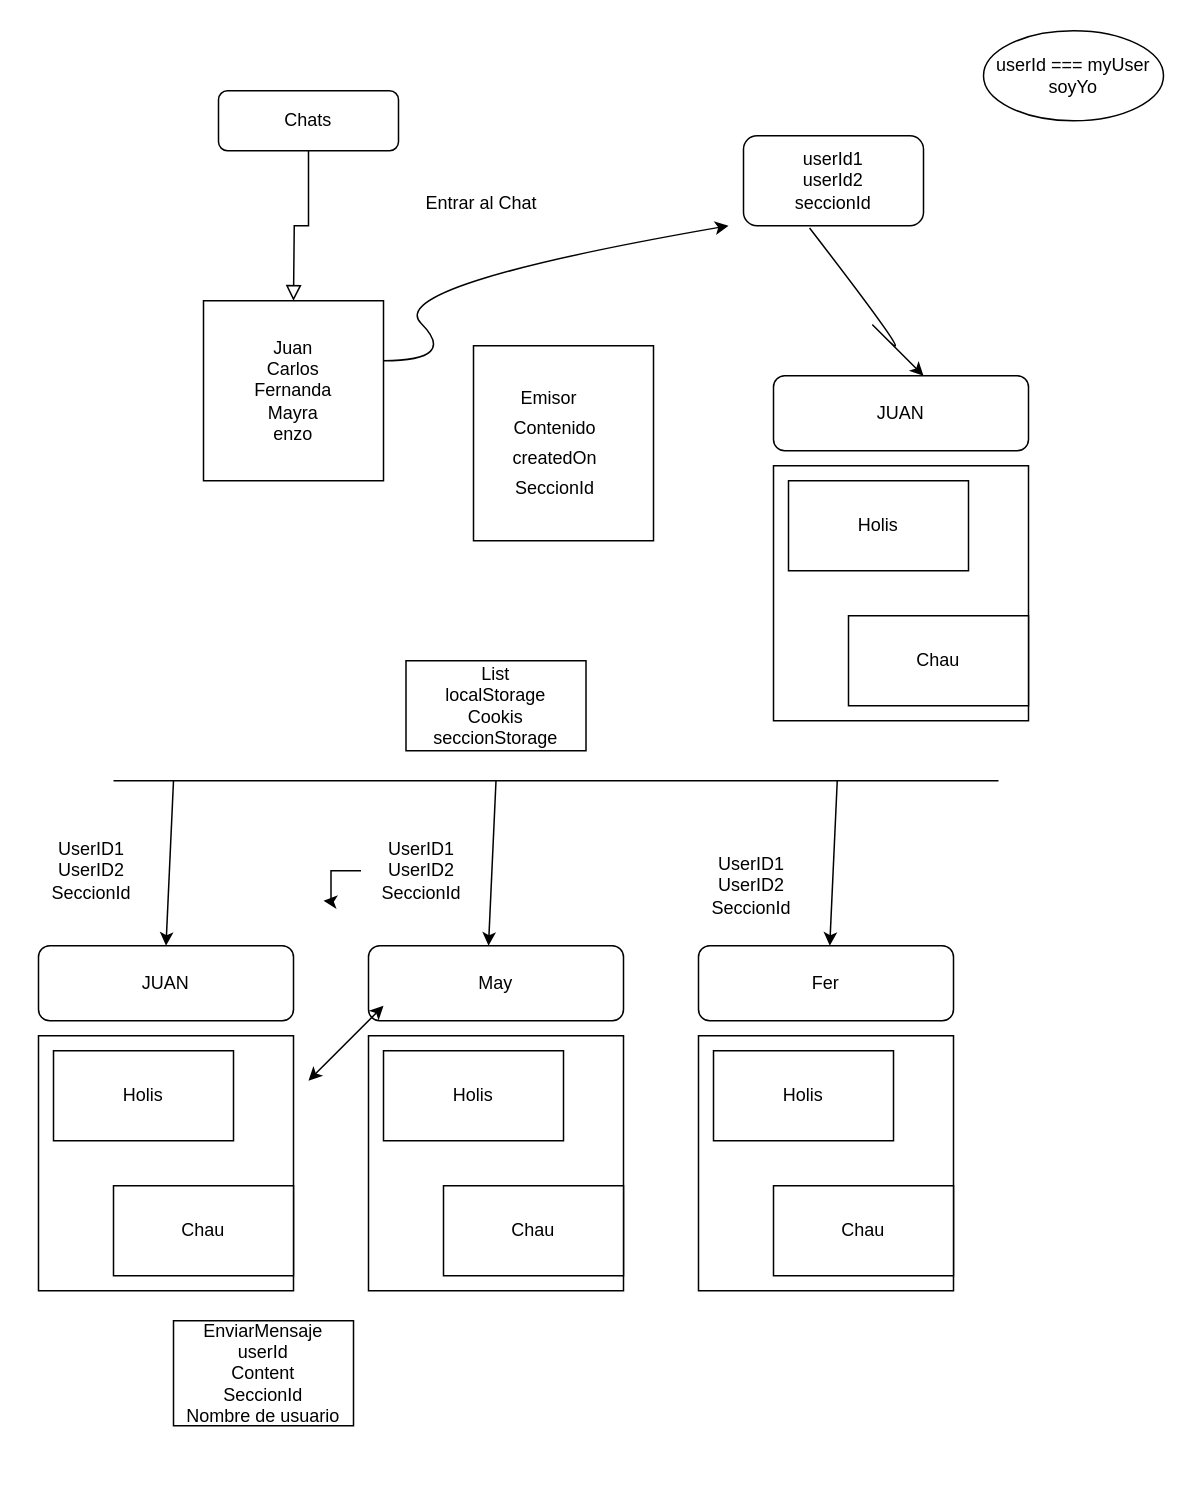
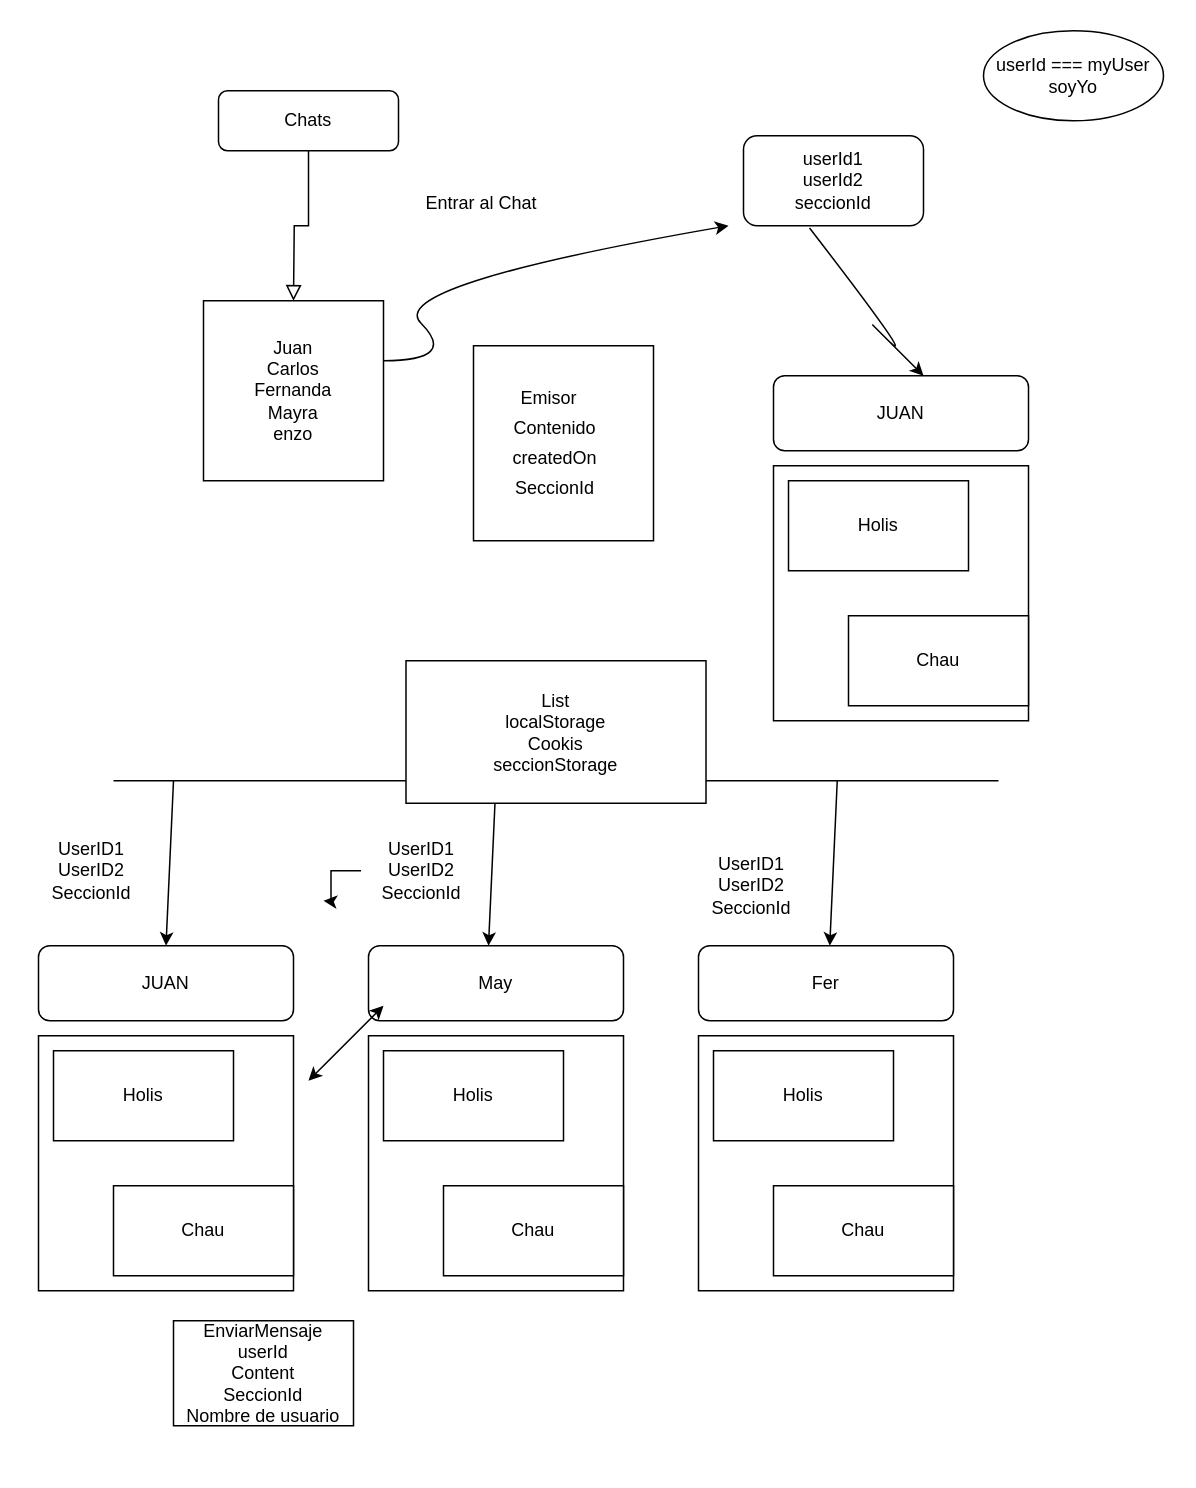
node "List localStorage Cookis seccionStorage": size 180x90 -> 300x143
